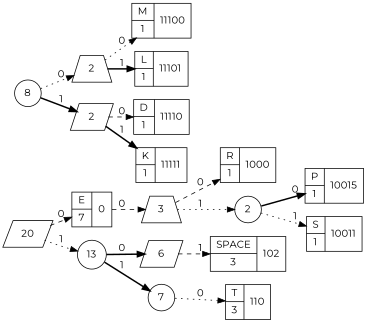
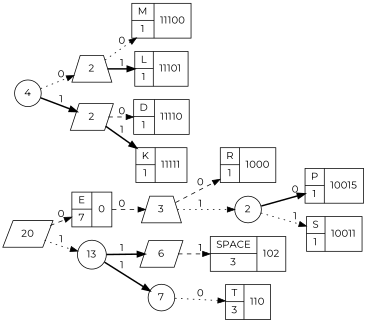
node "8": label "8" -> "4"
edge "13" -> "6": label "0" -> "1"
